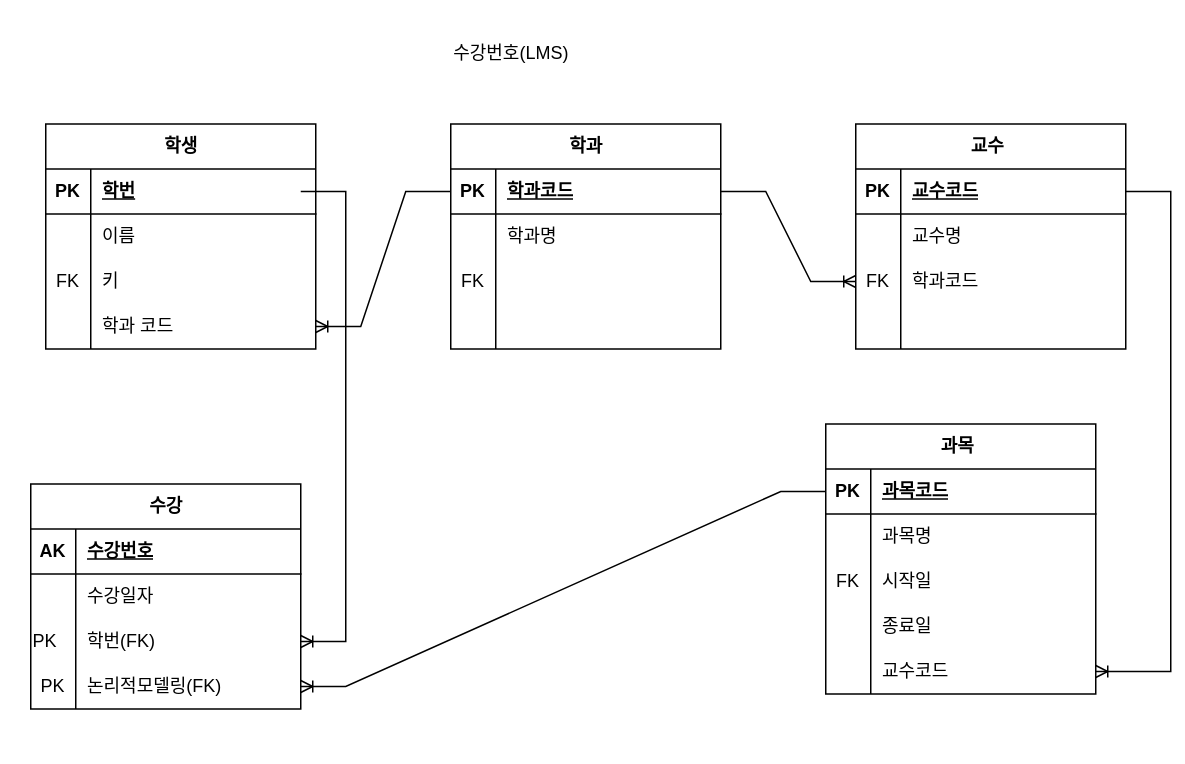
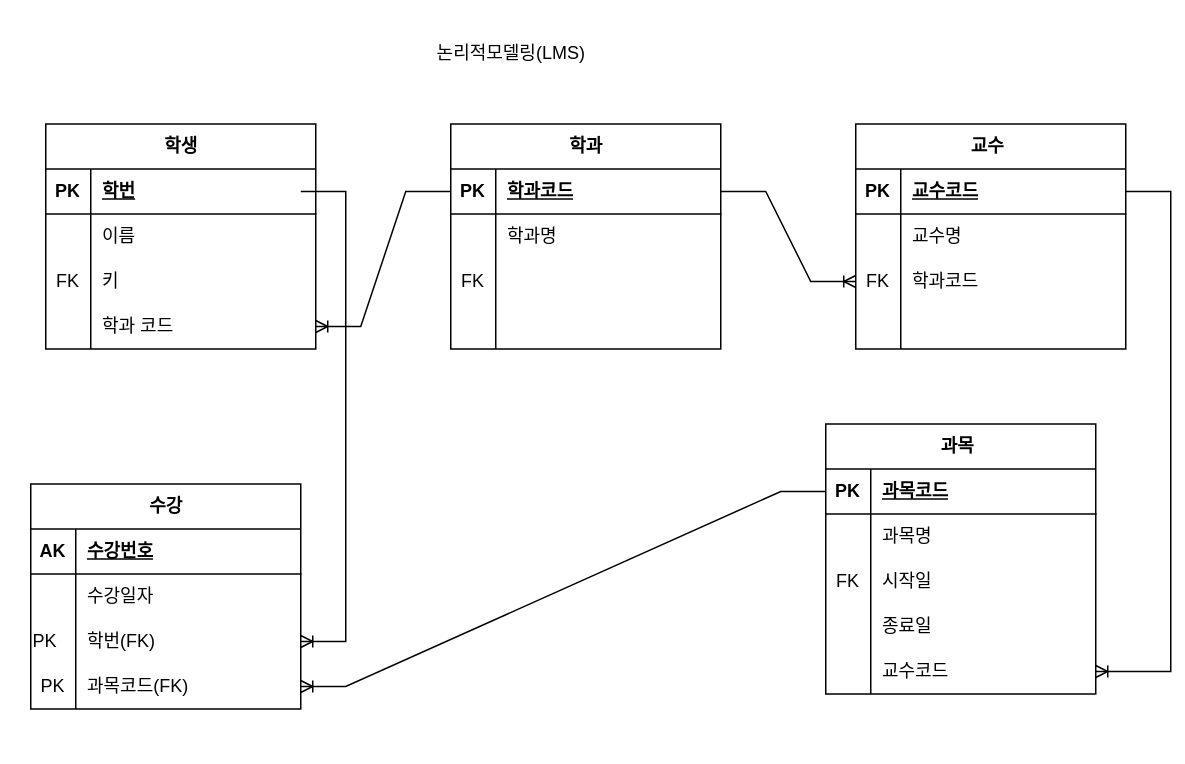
node "수강번호(LMS)": label "수강번호(LMS)" -> "논리적모델링(LMS)"
node "논리적모델링(FK)": label "논리적모델링(FK)" -> "과목코드(FK)"
